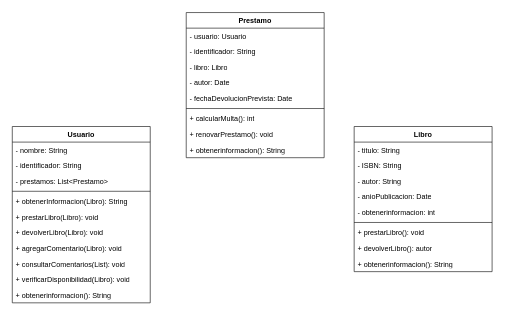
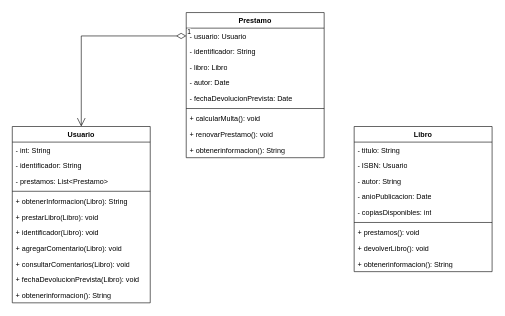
edge "- usuario: Usuario" -- "Usuario": added, label "1"
node "+ calcularMulta(): int": label "+ calcularMulta(): int" -> "+ calcularMulta(): void"
node "- nombre: String": label "- nombre: String" -> "- int: String"
node "- ISBN: String": label "- ISBN: String" -> "- ISBN: Usuario"
node "- obtenerinformacion: int": label "- obtenerinformacion: int" -> "- copiasDisponibles: int"
node "+ devolverLibro(Libro): void": label "+ devolverLibro(Libro): void" -> "+ identificador(Libro): void"
node "+ prestarLibro(): void": label "+ prestarLibro(): void" -> "+ prestamos(): void"
node "+ devolverLibro(): autor": label "+ devolverLibro(): autor" -> "+ devolverLibro(): void"
node "+ consultarComentarios(List): void": label "+ consultarComentarios(List): void" -> "+ consultarComentarios(Libro): void"
node "+ verificarDisponibilidad(Libro): void": label "+ verificarDisponibilidad(Libro): void" -> "+ fechaDevolucionPrevista(Libro): void"
